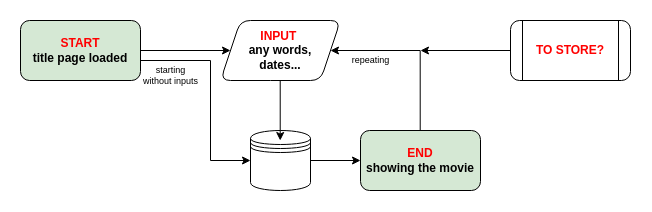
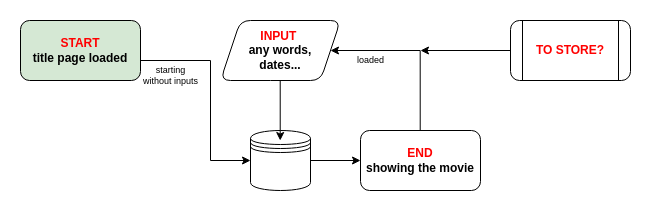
edge "START title page loaded" -> "INPUT any words, dates...": removed
node "repeating": label "repeating" -> "loaded"
node "END showing the movie": fillcolor #d5e8d4 -> #ffffff
